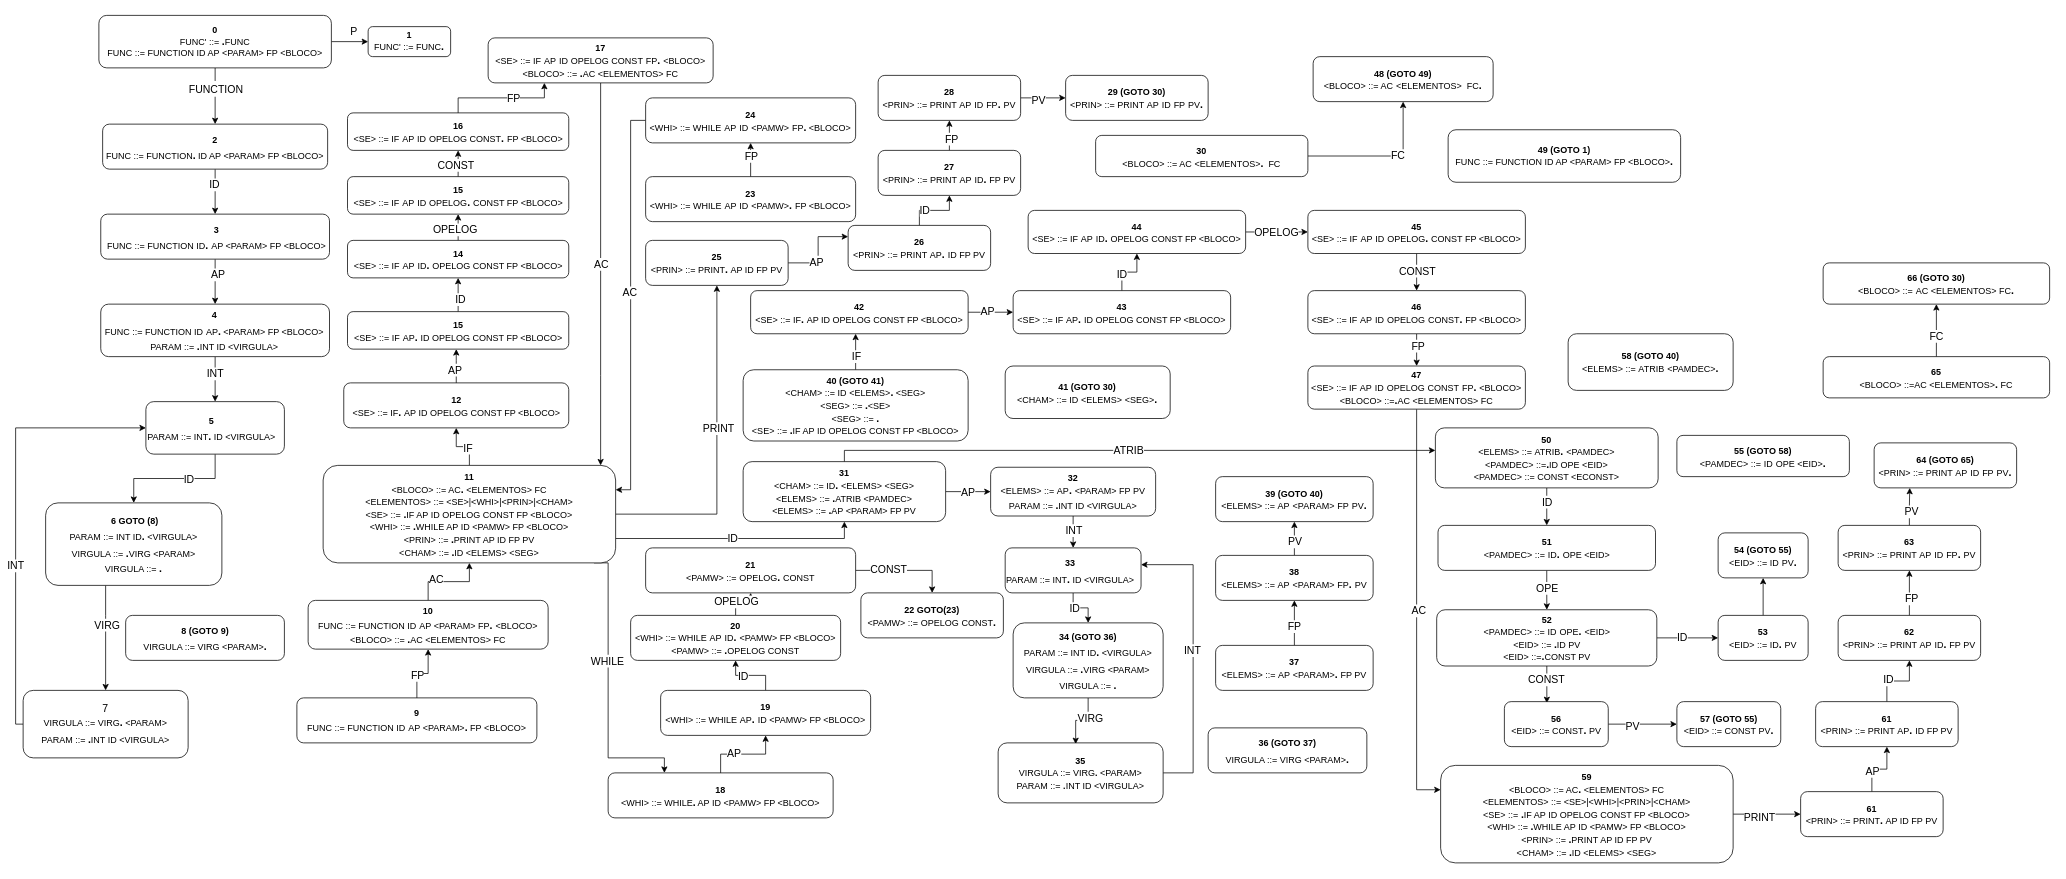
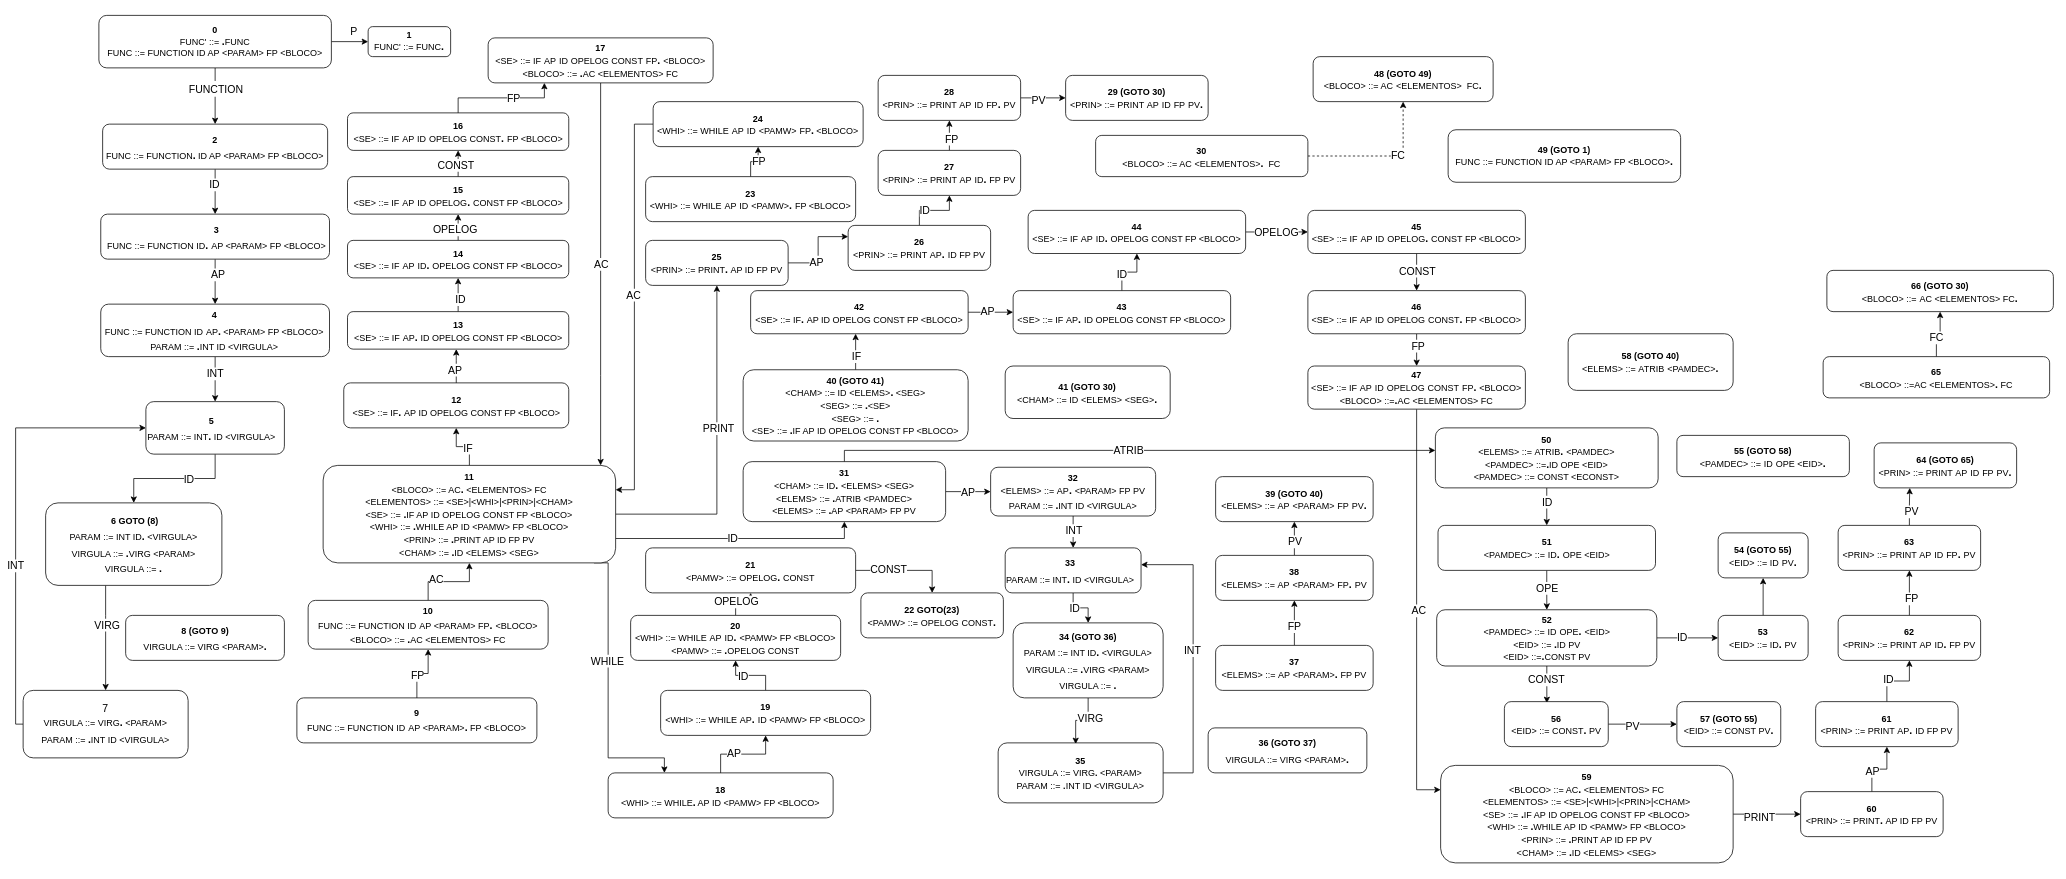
node "24 <WHI> ::= WHILE AP ID <PAMW> FP. <BLOCO>": moved (750, 120) -> (758, 124)
edge "30 <BLOCO> ::= AC <ELEMENTOS>. FC" -> "48 (GOTO 49) <BLOCO> ::= AC <ELEMENTOS> FC.": style solid -> dashed
node "66 (GOTO 30) <BLOCO> ::= AC <ELEMENTOS> FC.": moved (1936, 284) -> (1940, 291)
node "15 <SE> ::= IF AP. ID OPELOG CONST FP <BLOCO>": label "15 <SE> ::= IF AP. ID OPELOG CONST FP <BLOCO>" -> "13 <SE> ::= IF AP. ID OPELOG CONST FP <BLOCO>"
node "61 <PRIN> ::= PRINT. AP ID FP PV": label "61 <PRIN> ::= PRINT. AP ID FP PV" -> "60 <PRIN> ::= PRINT. AP ID FP PV"
